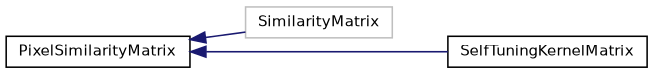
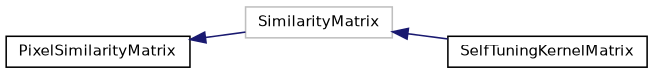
edge "SelfTuningKernelMatrix" -> "PixelSimilarityMatrix": now "SelfTuningKernelMatrix" -> "SimilarityMatrix"
